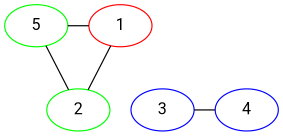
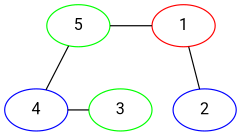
edge "5" -- "2": now "5" -- "4"
node "2": color green -> blue
node "3": color blue -> green
